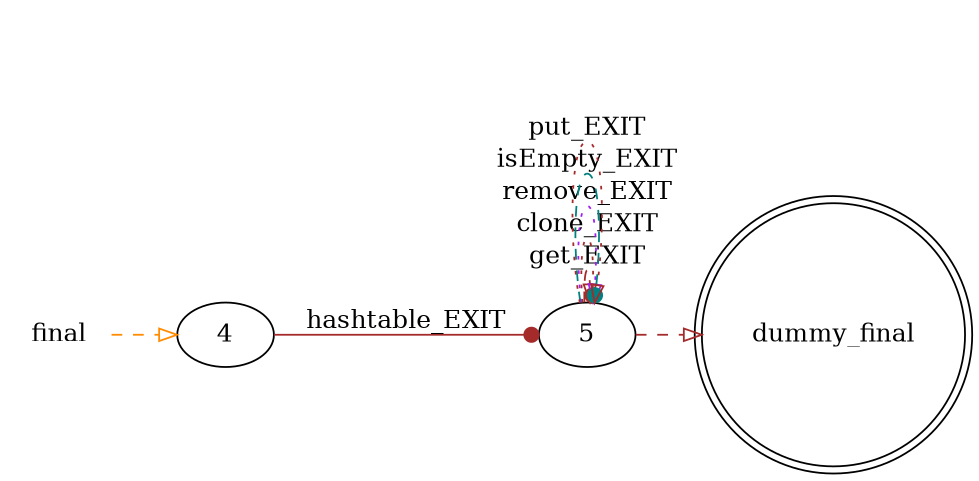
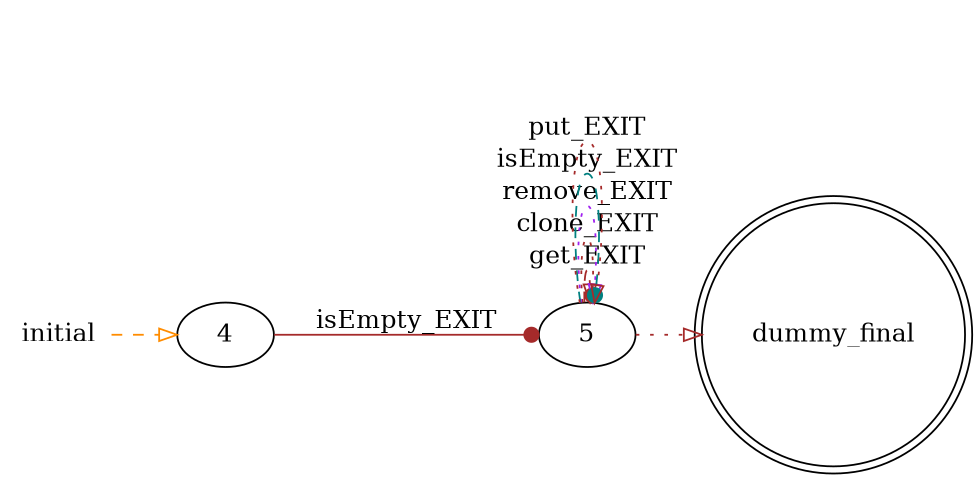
edge "4" -> "5": label "hashtable_EXIT" -> "isEmpty_EXIT"
node "final": label "final" -> "initial"
edge "5" -> "dummy_final": style dashed -> dotted
